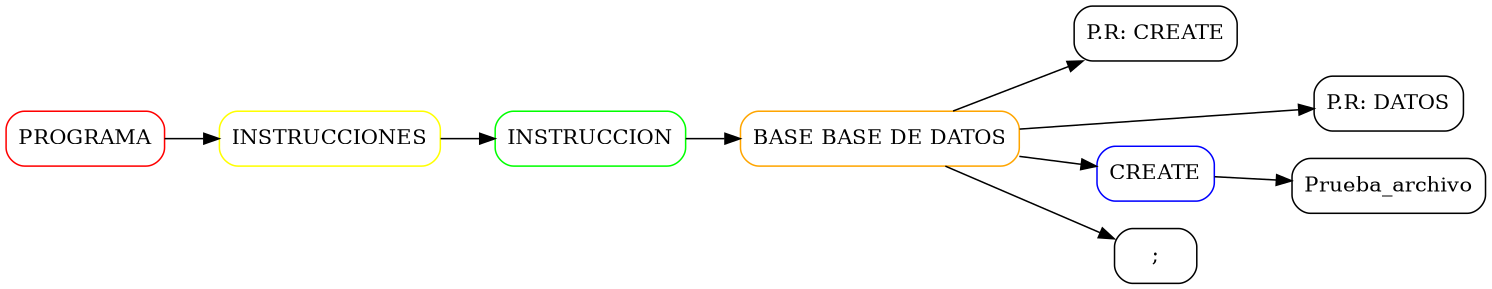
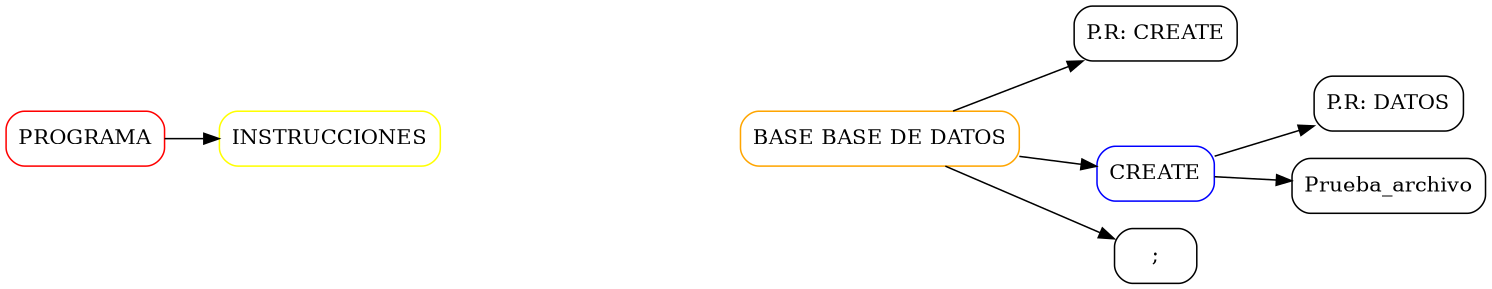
edge "BASE BASE DE DATOS" -> "P.R: DATOS": now "CREATE" -> "P.R: DATOS"
node "INSTRUCCION": removed
